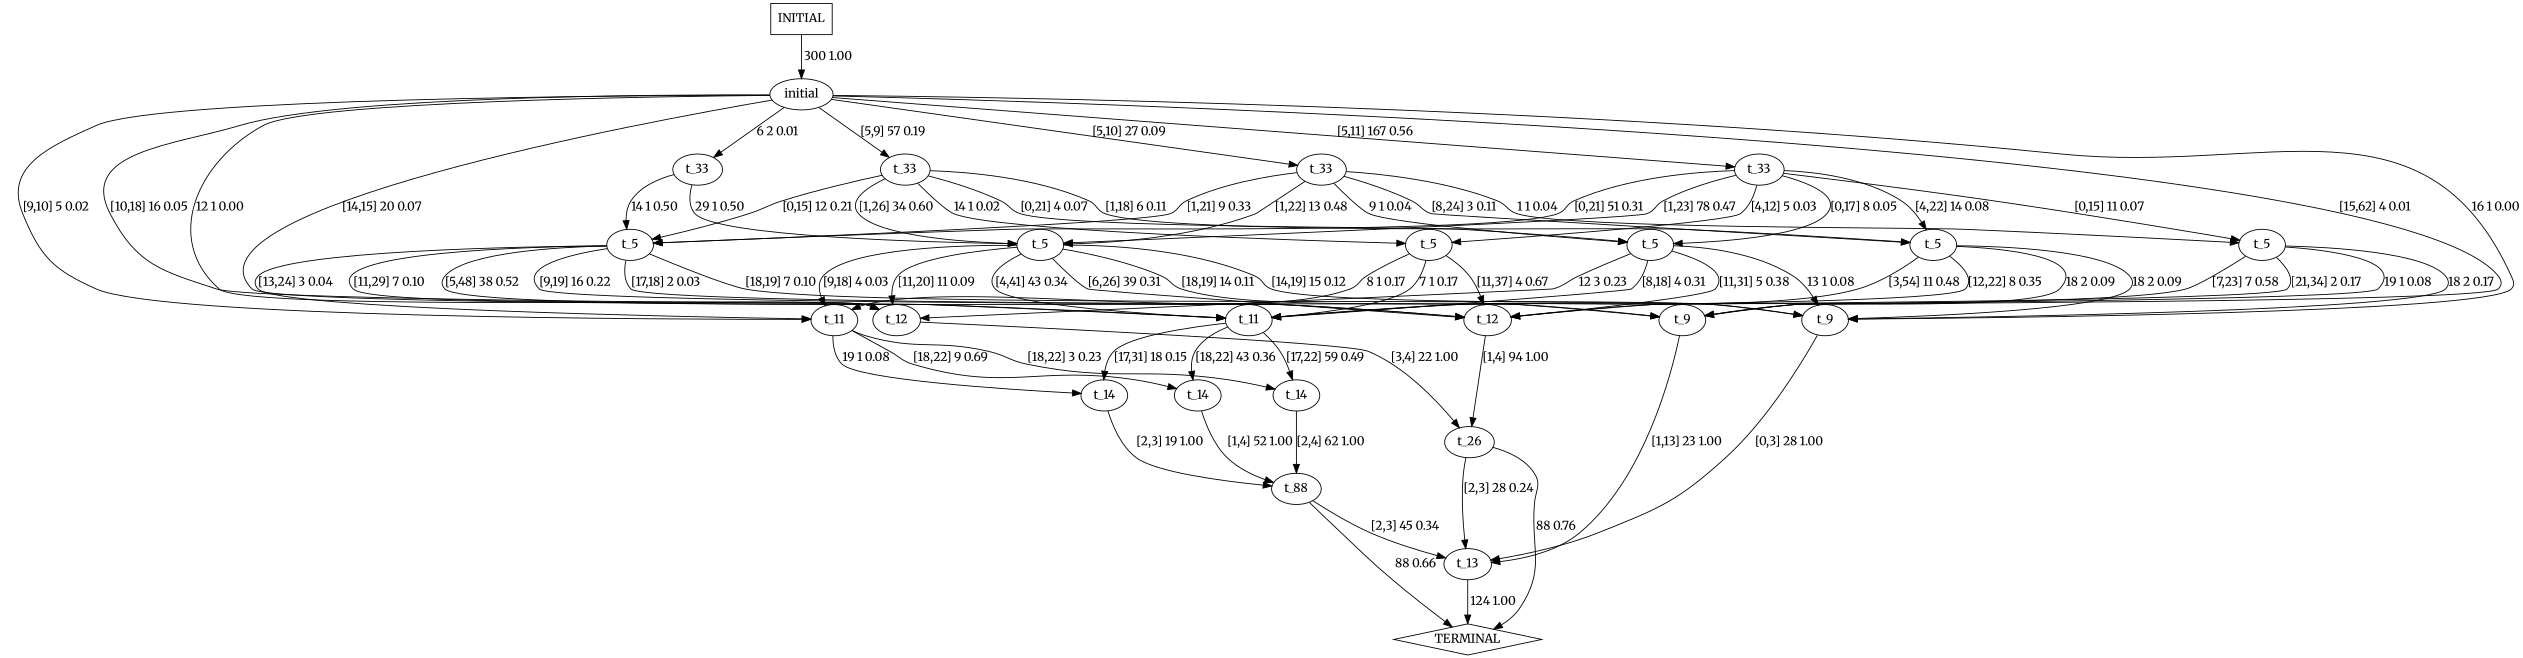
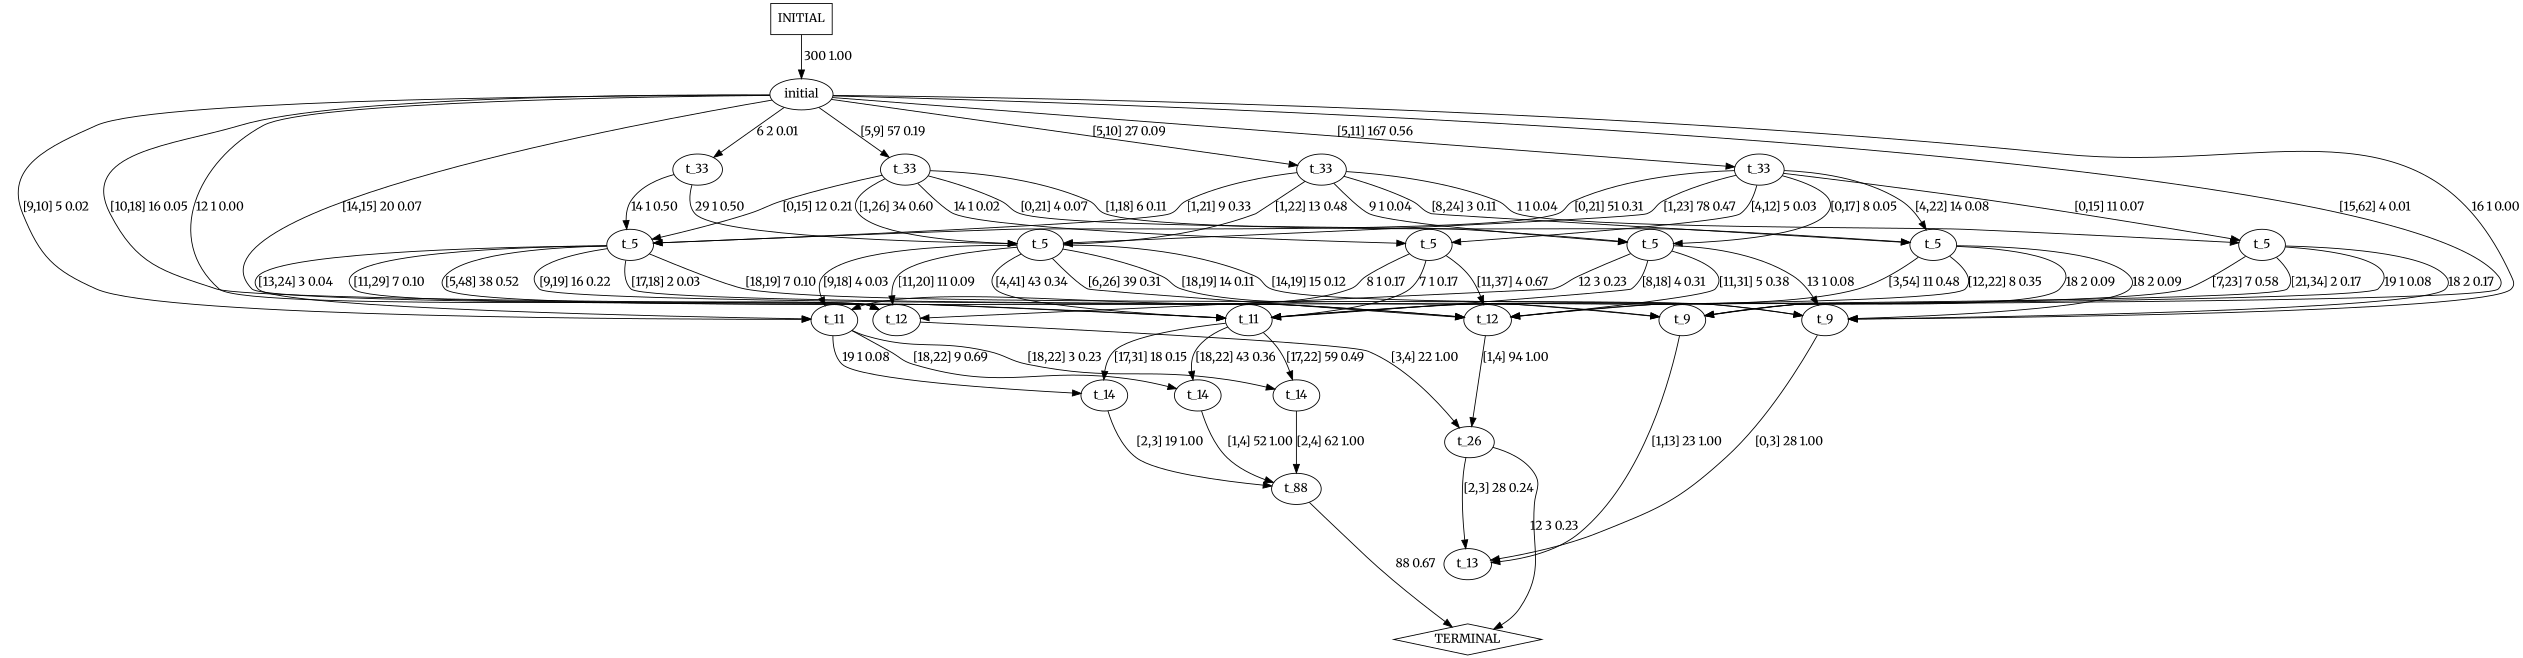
edge "t_26" -> "TERMINAL": label " 88 0.76" -> "12 3 0.23"
edge "t_88" -> "t_13": removed, label "[2,3] 45 0.34"
edge "t_88" -> "TERMINAL": label " 88 0.66" -> " 88 0.67"
edge "t_13" -> "TERMINAL": removed, label "124 1.00"
